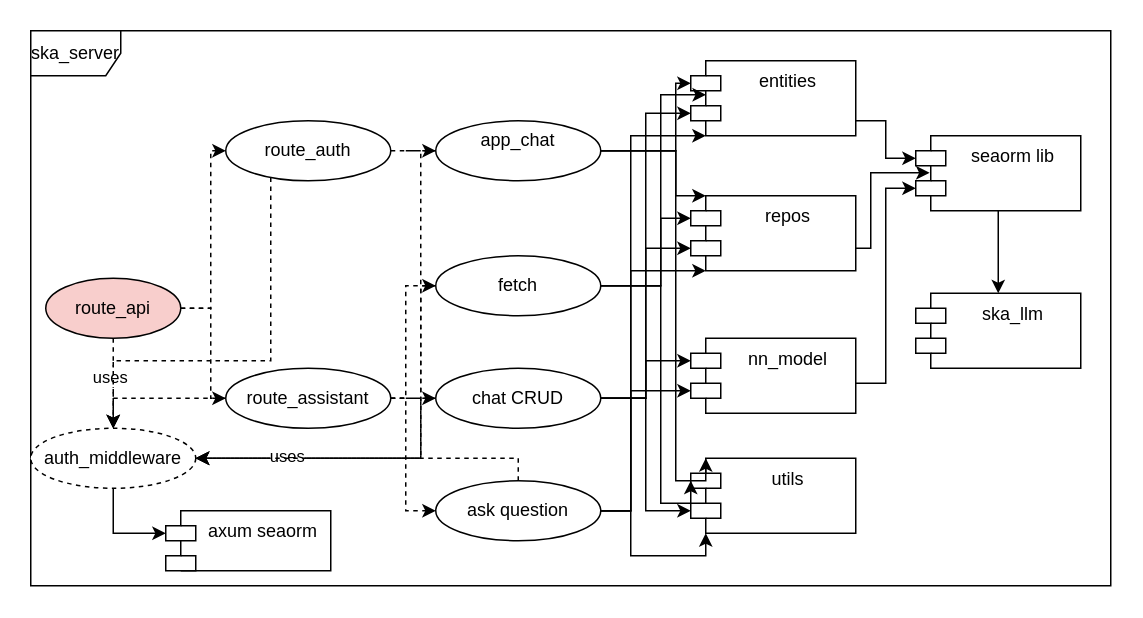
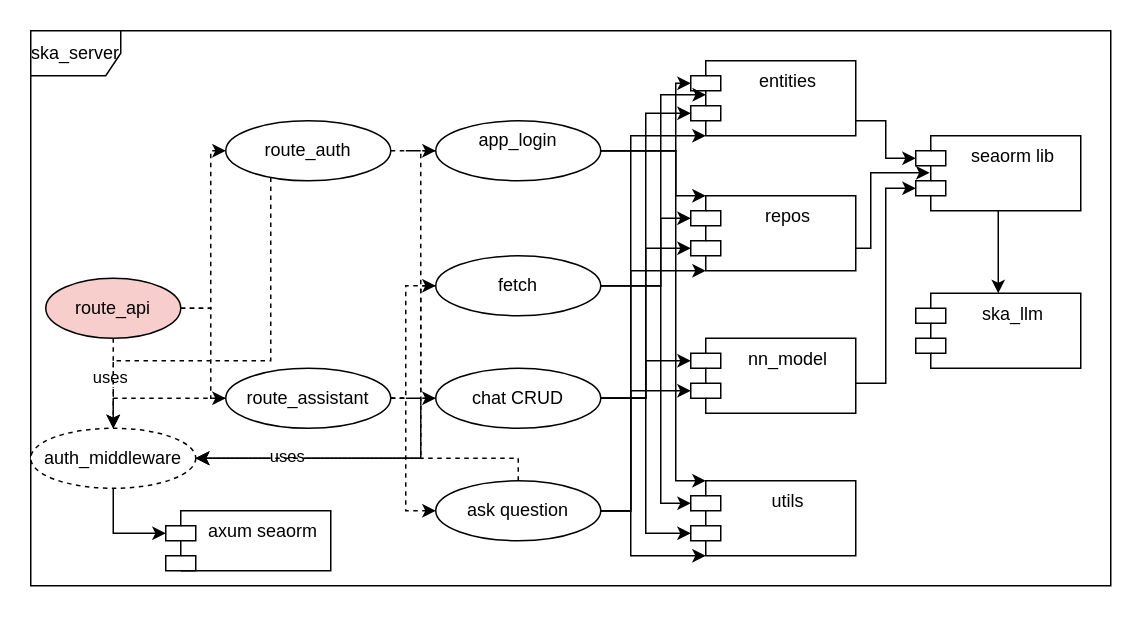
node "app_chat": label "app_chat" -> "app_login"
node "utils": moved (773, 496) -> (773, 518)
